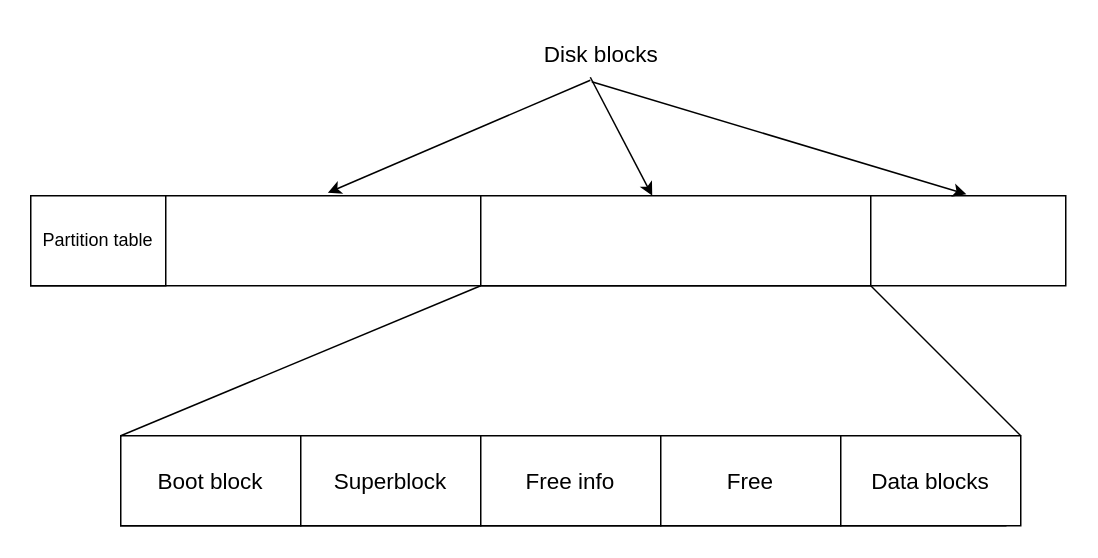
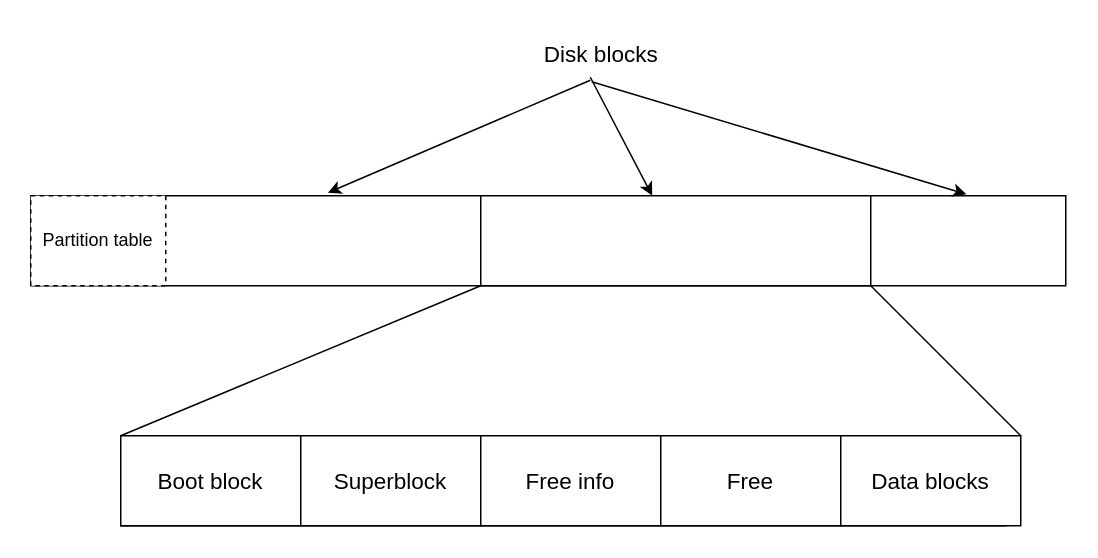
node "Partition table": style solid -> dashed
